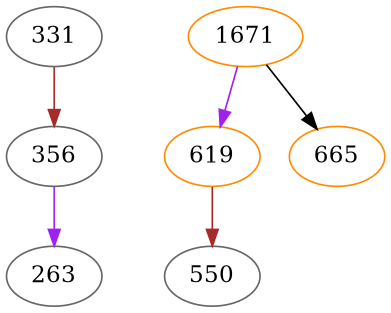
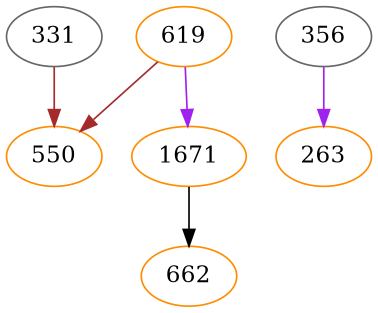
edge "331" -> "356": now "331" -> "550"
edge "1671" -> "619": reversed
node "665": label "665" -> "662"
node "263": color gray40 -> darkorange
node "550": color gray40 -> darkorange
